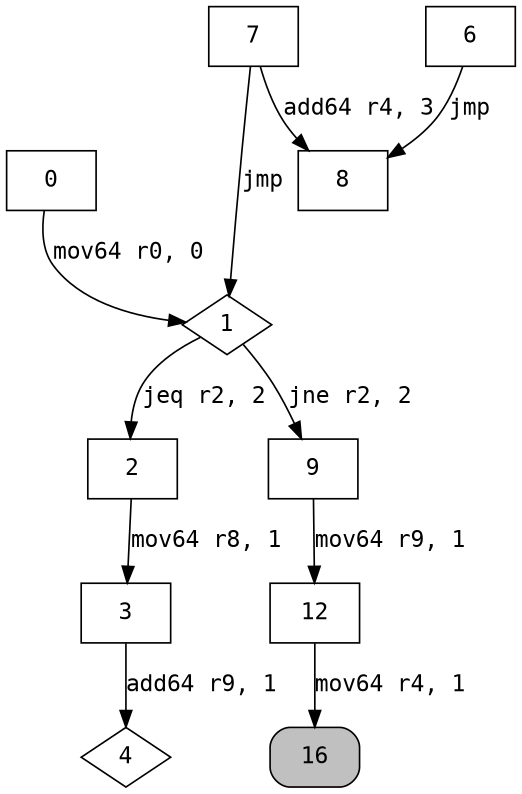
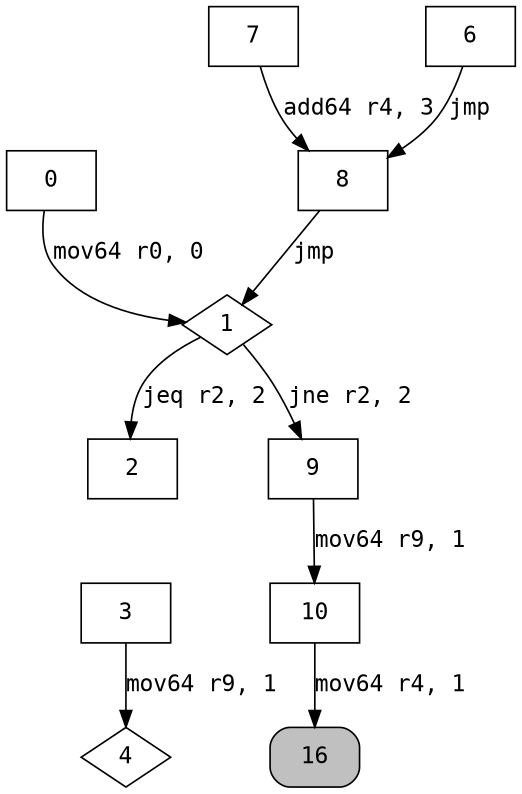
edge "7" -> "1": now "8" -> "1"
edge "2" -> "3": removed, label "mov64 r8, 1"
node "12": label "12" -> "10"
edge "3" -> "4": label "add64 r9, 1" -> "mov64 r9, 1"
